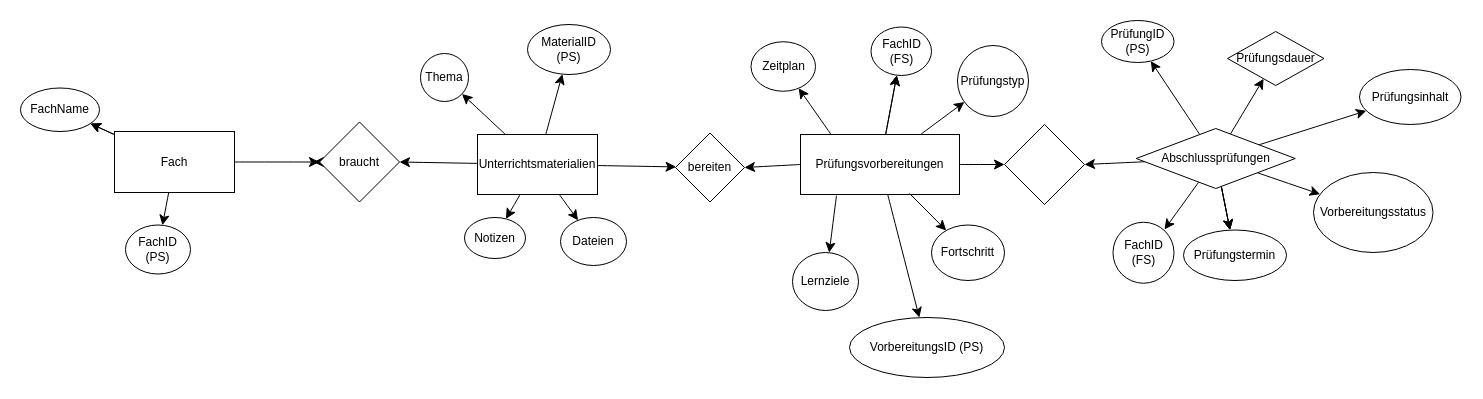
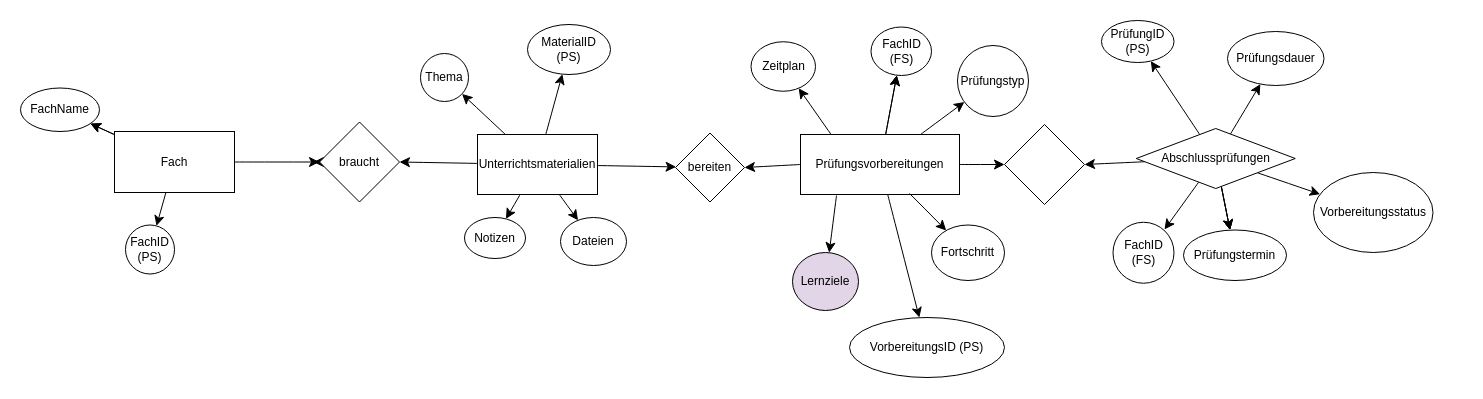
node "Prüfungsdauer": shape diamond -> ellipse
node "Prüfungsinhalt": removed
edge "Abschlussprüfungen" -> "Prüfungsinhalt": removed
node "FachID (PS)": size 65x49 -> 49x49
node "Lernziele": fillcolor #ffffff -> #e1d5e7
